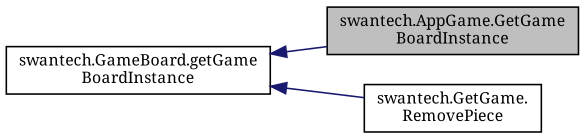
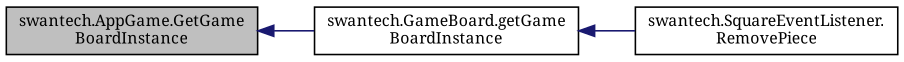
edge "swantech.AppGame.GetGame BoardInstance" -> "swantech.GameBoard.getGame BoardInstance": reversed
node "swantech.GetGame. RemovePiece": label "swantech.GetGame. RemovePiece" -> "swantech.SquareEventListener. RemovePiece"
